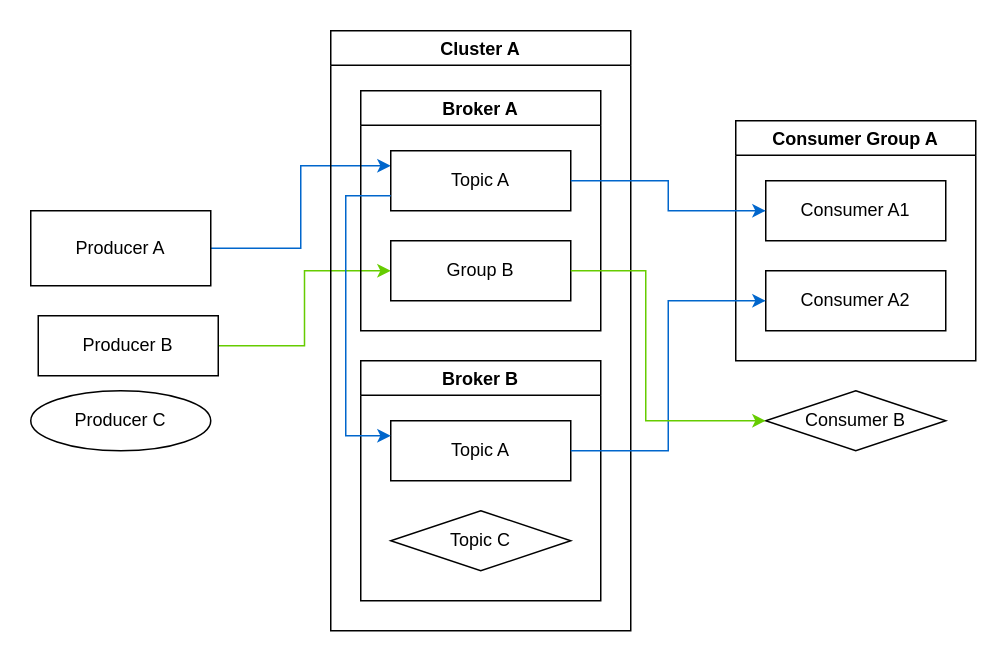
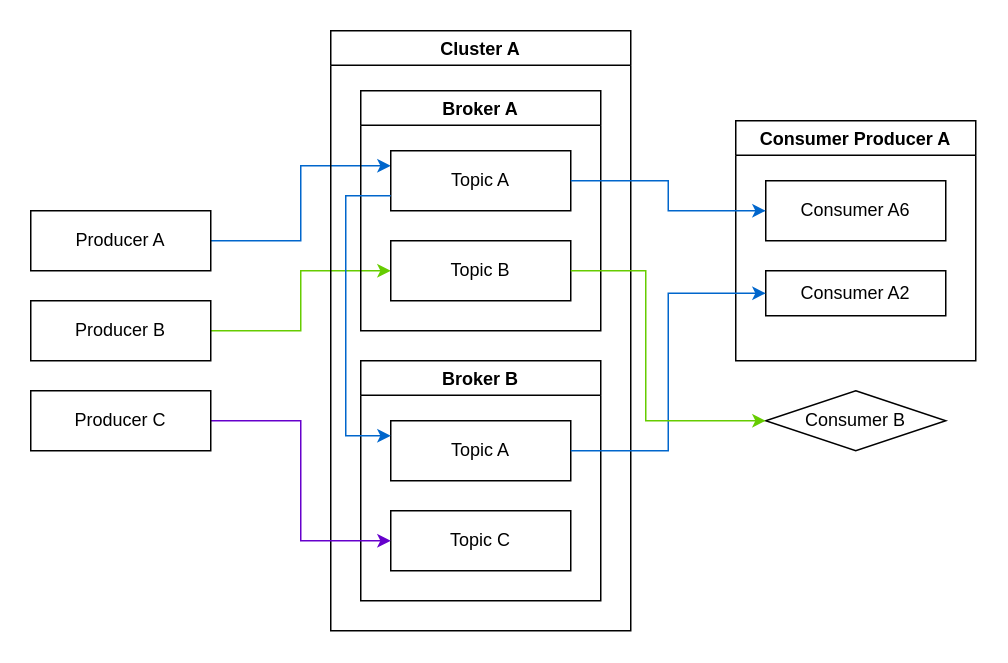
node "Consumer Group A": label "Consumer Group A" -> "Consumer Producer A"
node "Consumer A1": label "Consumer A1" -> "Consumer A6"
node "Producer A": size 180x75 -> 180x60
node "Group B": label "Group B" -> "Topic B"
node "Consumer A2": size 180x60 -> 180x45
node "Producer B": moved (128, 346) -> (121, 331)
node "Producer C": shape ellipse -> rectangle
edge "Producer C" -> "Topic C": added
node "Topic C": shape diamond -> rectangle
